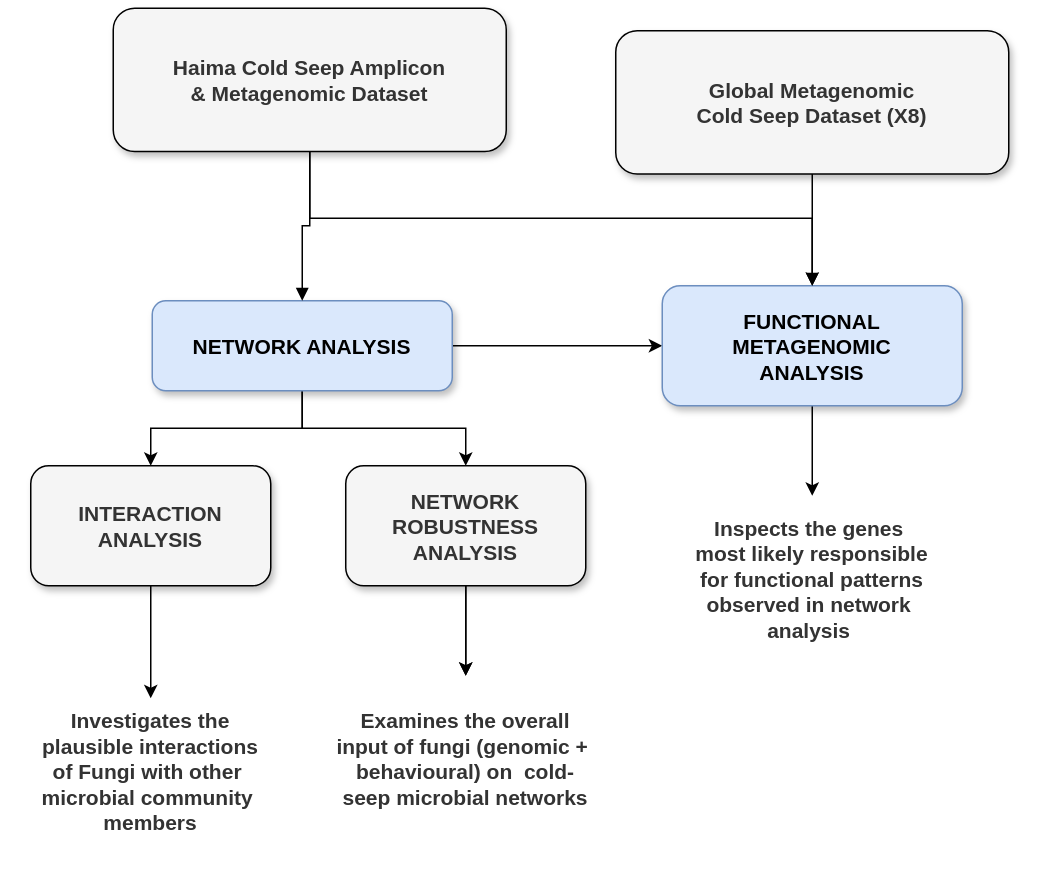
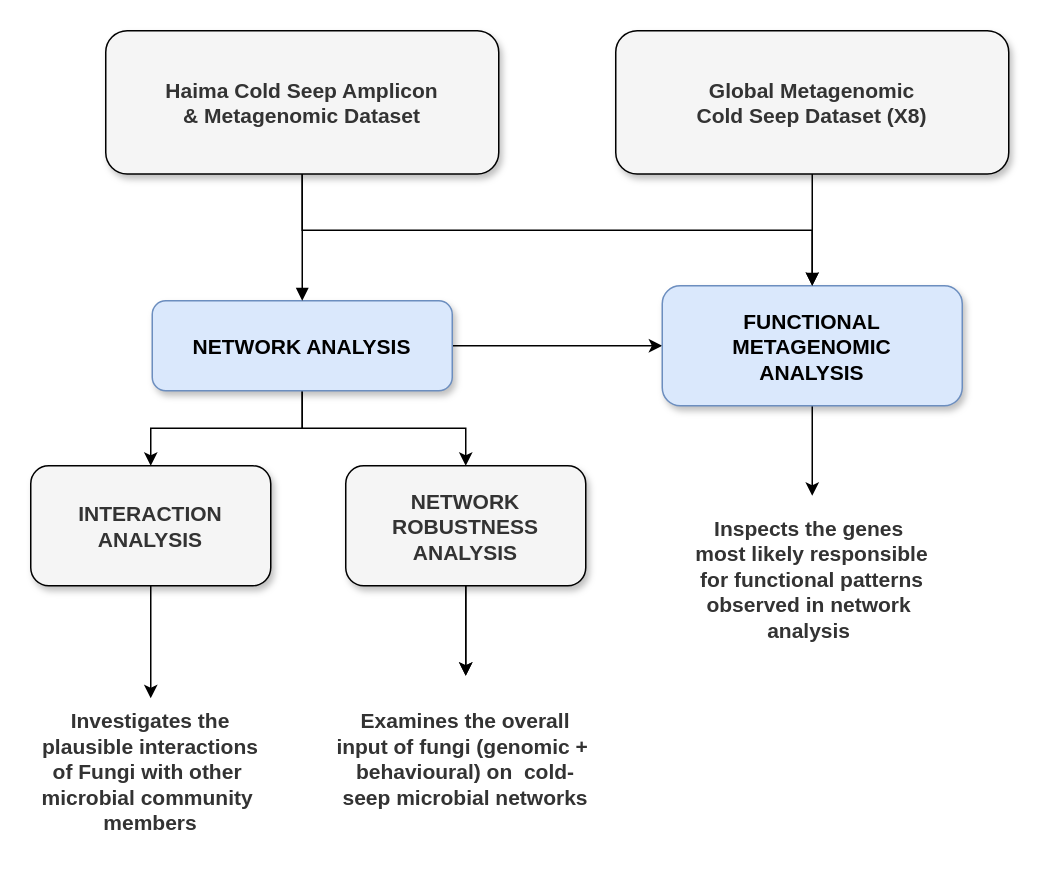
node "Haima Cold Seep Amplicon & Metagenomic Dataset": moved (310, 80) -> (302, 102)
